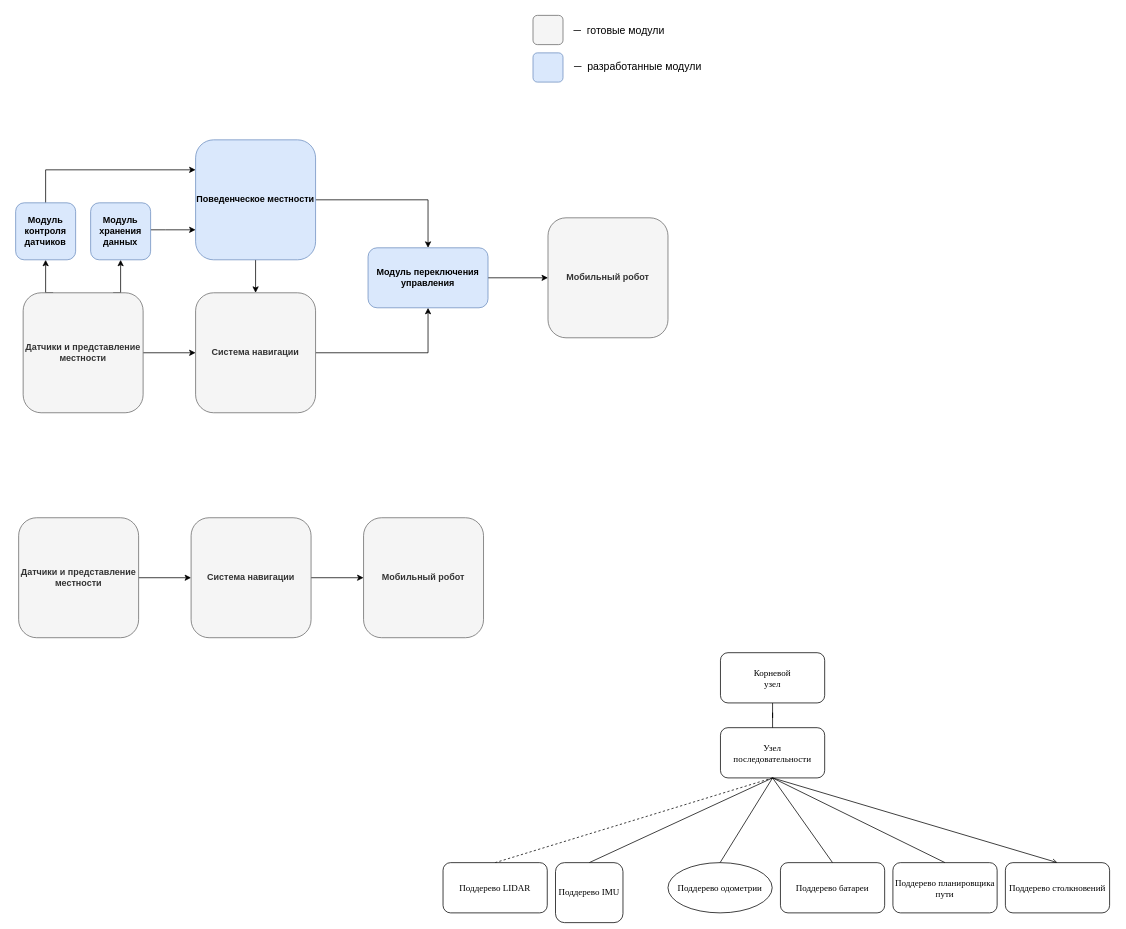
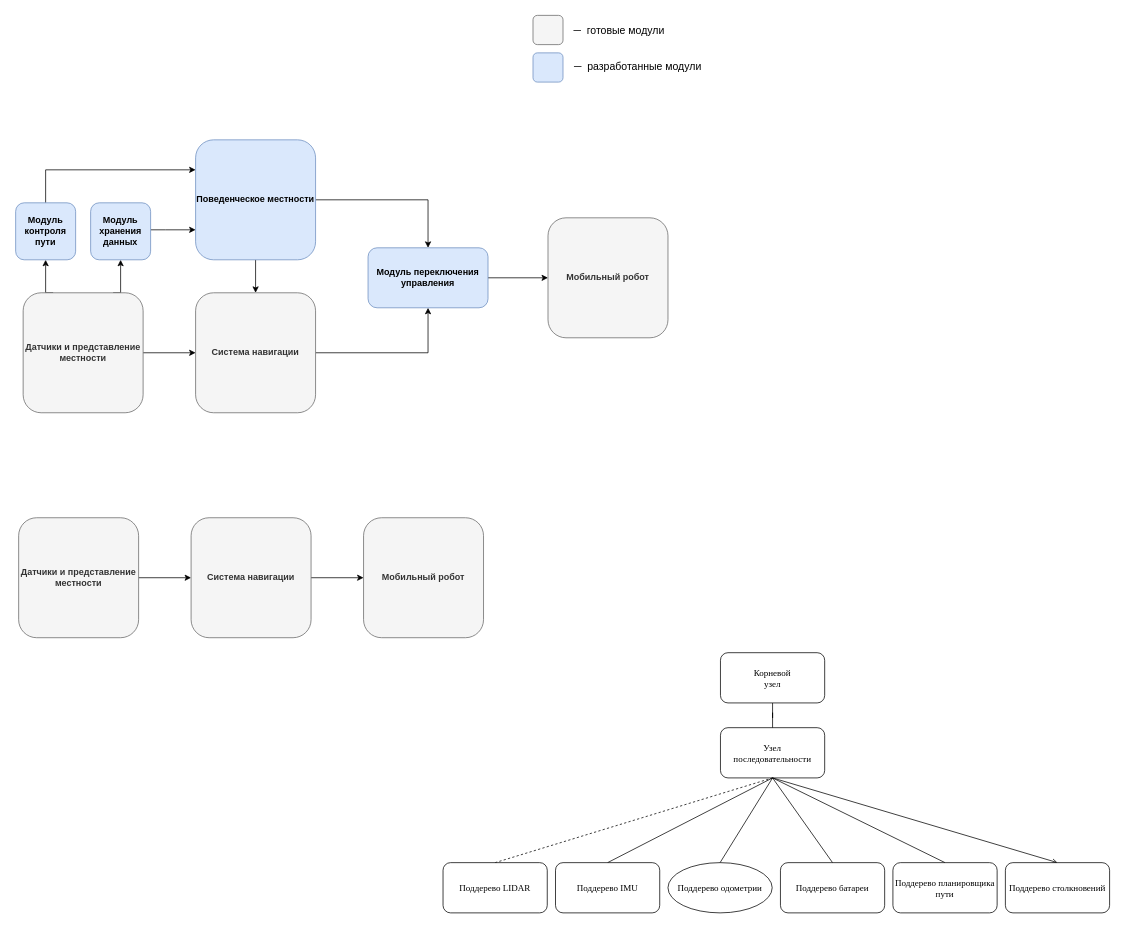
node "Модуль контроля датчиков": label "Модуль контроля датчиков" -> "Модуль контроля пути"
node "Поддерево IMU": size 68x60 -> 104x50
